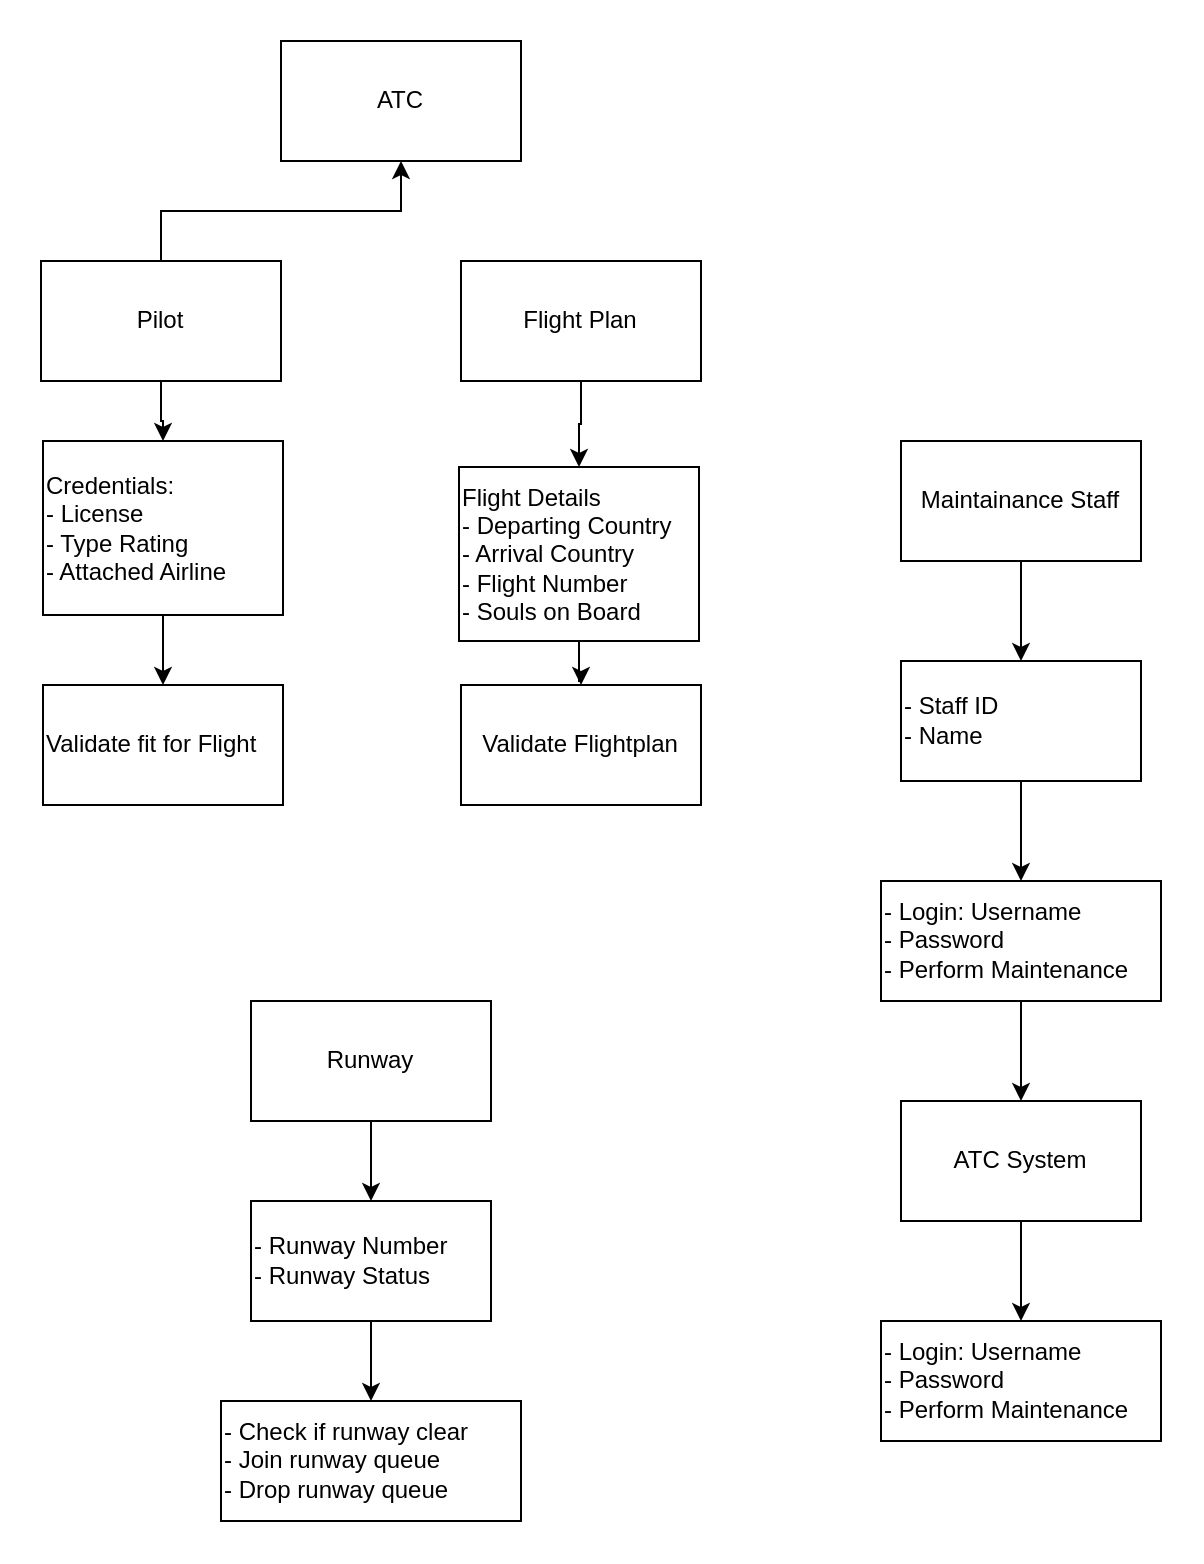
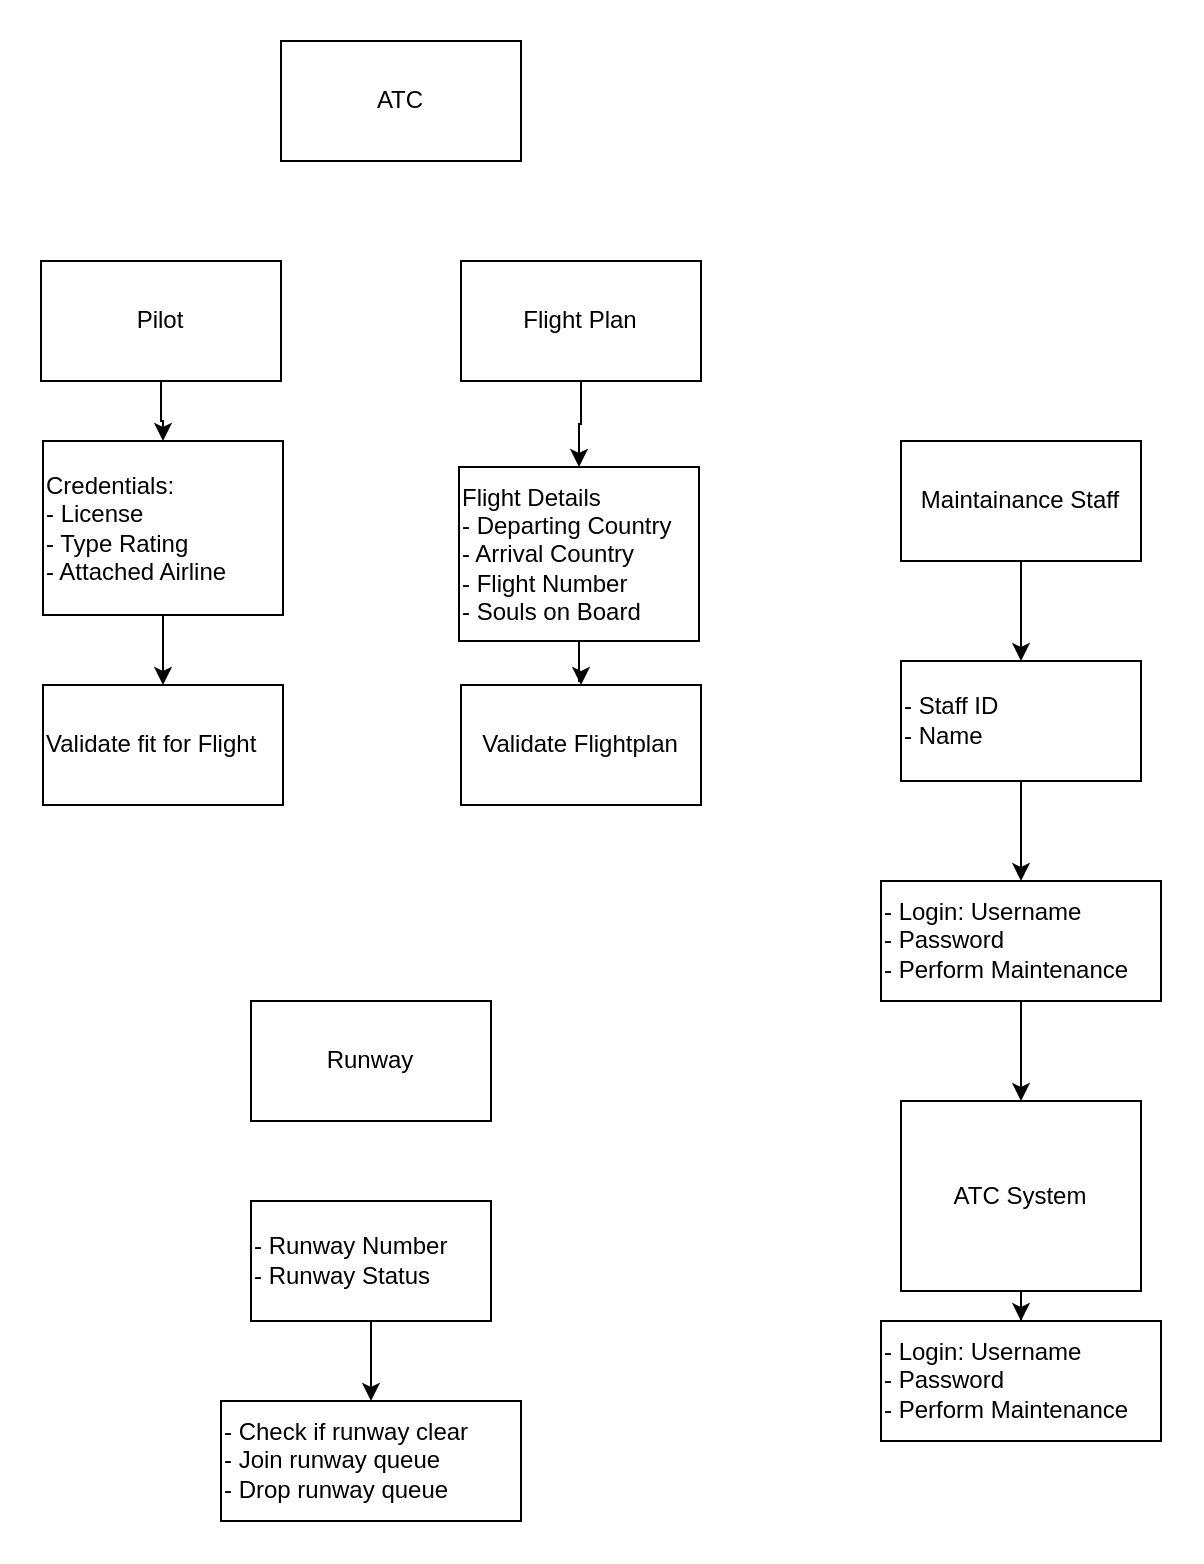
edge "Pilot" -> "ATC": removed
edge "Runway" -> "- Runway Number - Runway Status": removed
node "ATC System": size 240x120 -> 240x190
